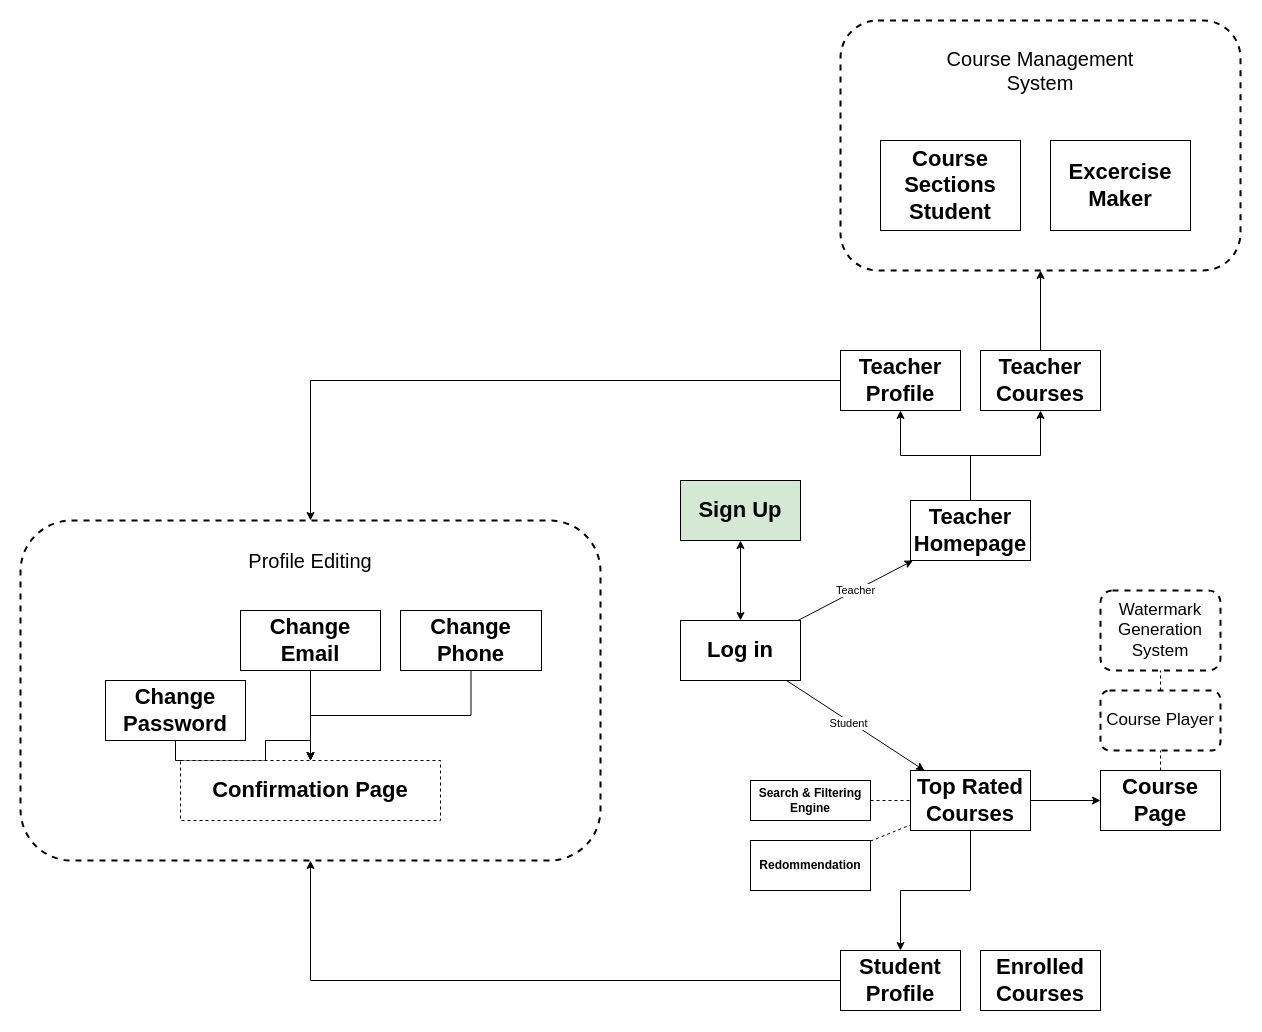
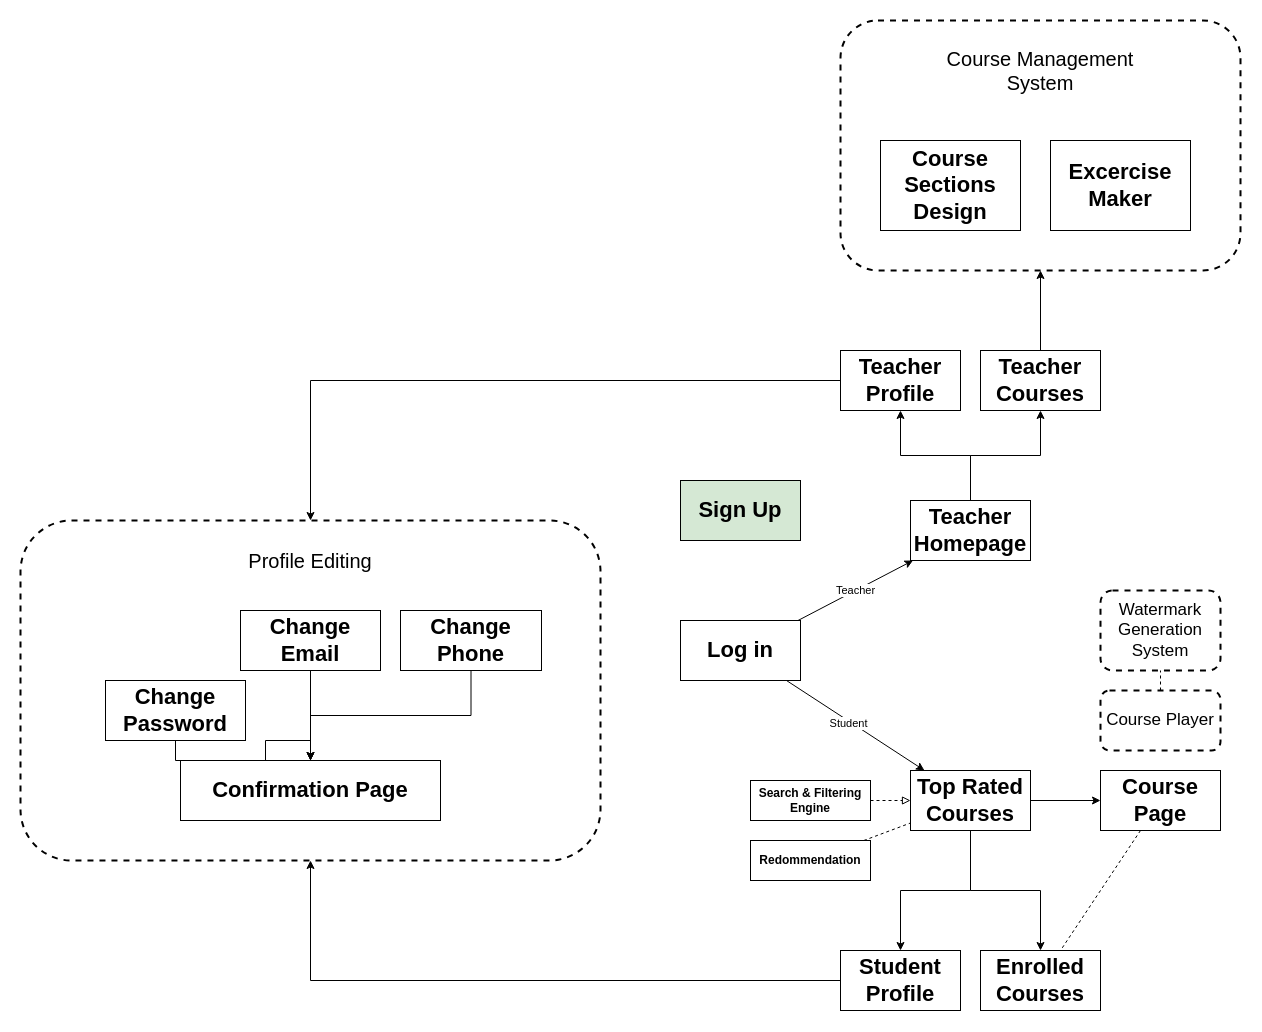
node "Course Sections Student": label "Course Sections Student" -> "Course Sections Design"
edge "Sign Up" -- "Log in": removed
edge "Course Player" -- "Course Page": now "Enrolled Courses" -- "Course Page"
node "Confirmation Page": style dashed -> solid
edge "Search & Filtering Engine" -- "Top Rated Courses": arrowhead none -> block
node "Redommendation": size 120x50 -> 120x40
edge "Top Rated Courses" -> "Enrolled Courses": added
